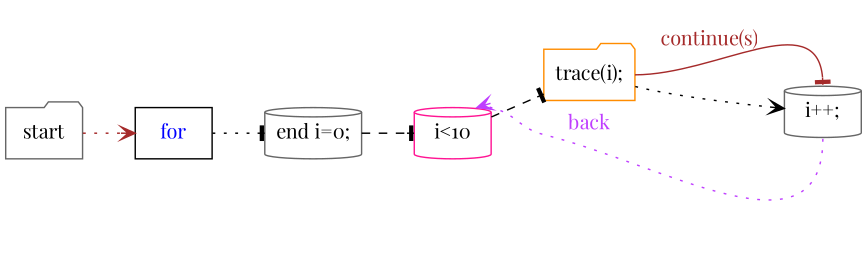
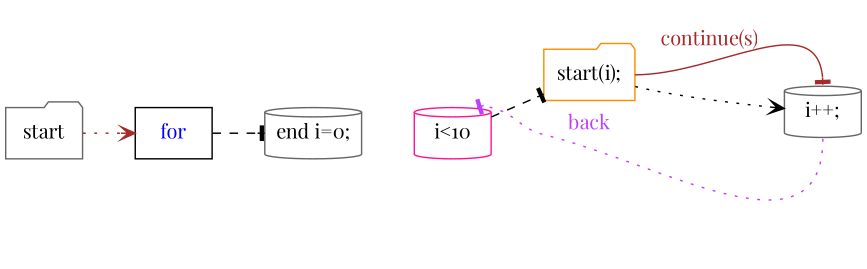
node "trace(i);": label "trace(i);" -> "start(i);"
edge "for" -> "end i=0;": style dotted -> dashed
edge "end i=0;" -> "i<10": removed
edge "i++;" -> "i<10": arrowhead vee -> tee
